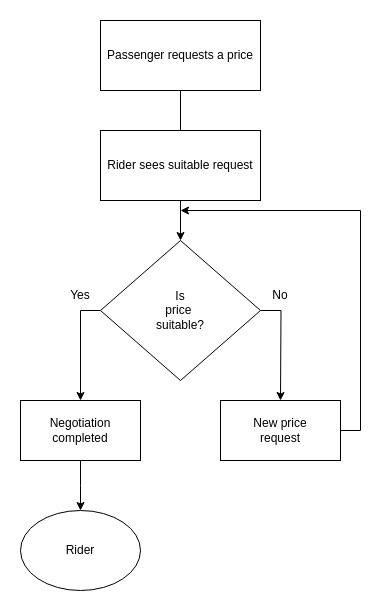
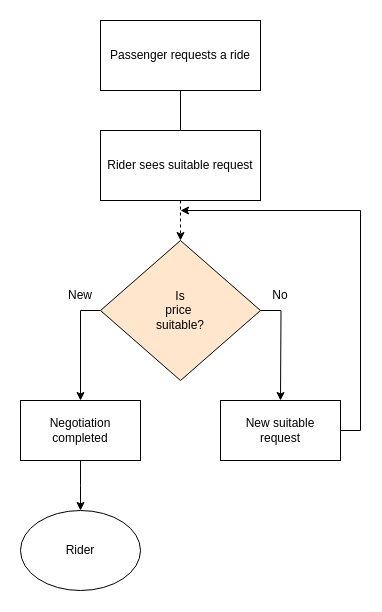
node "Passenger requests a price": label "Passenger requests a price" -> "Passenger requests a ride"
edge "Rider sees suitable request" -> "Is price suitable?": style solid -> dashed
node "Yes": label "Yes" -> "New"
node "Is price suitable?": fillcolor #ffffff -> #ffe6cc
node "New price request": label "New price request" -> "New suitable request"
